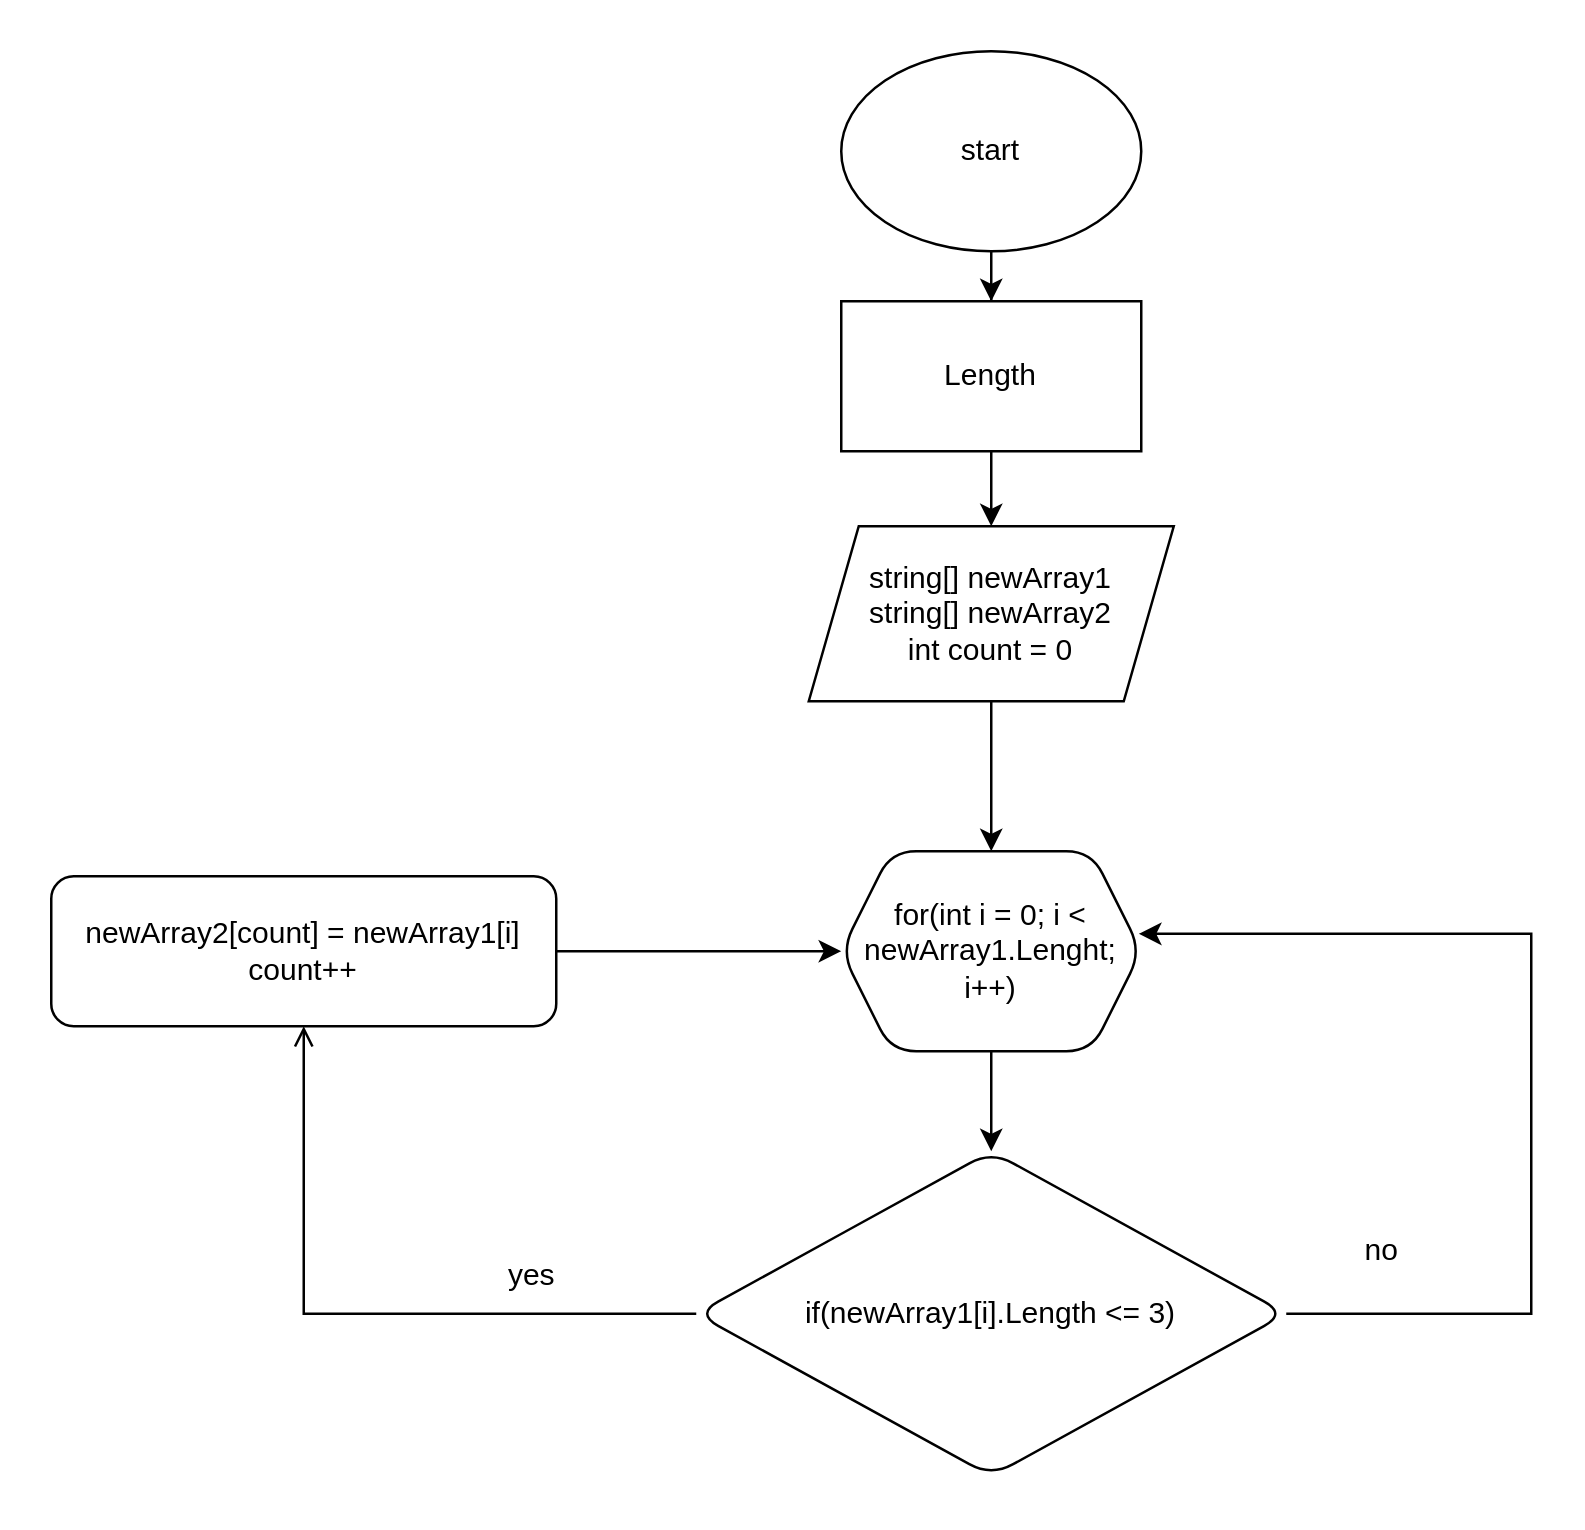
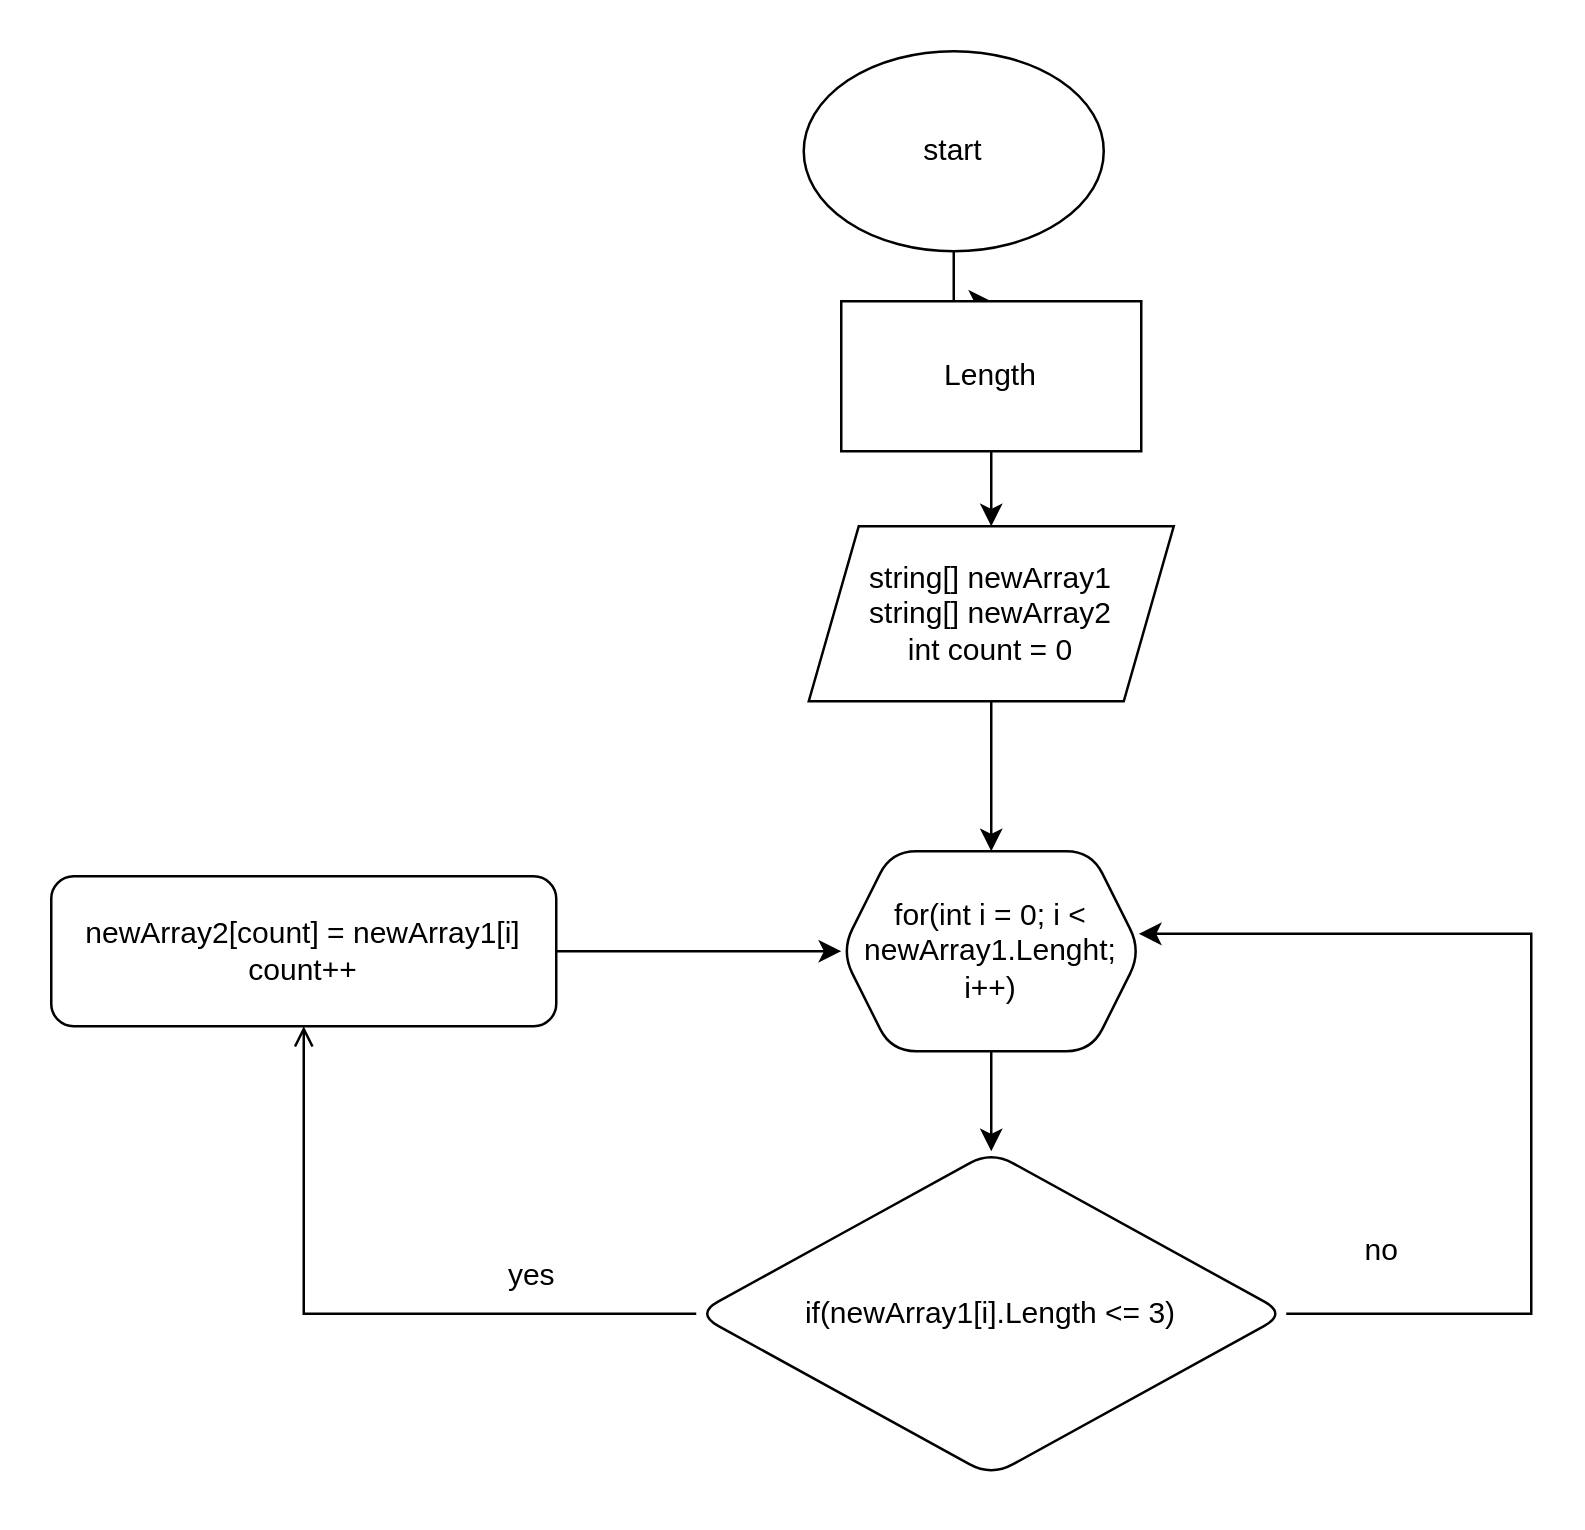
node "start": moved (991, 151) -> (954, 151)
